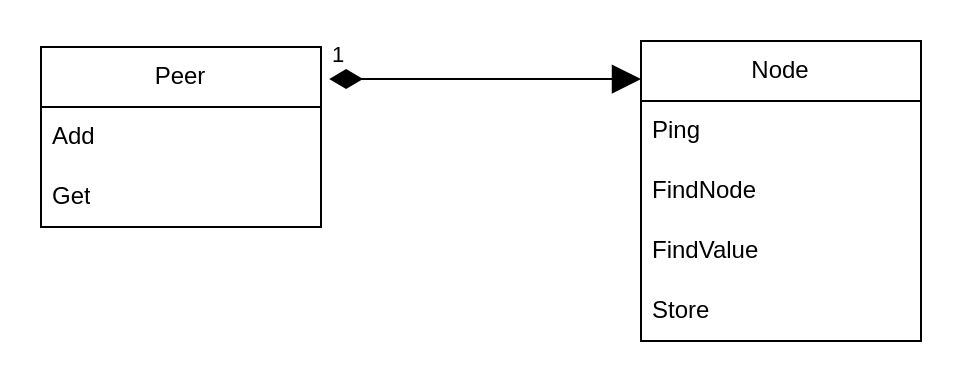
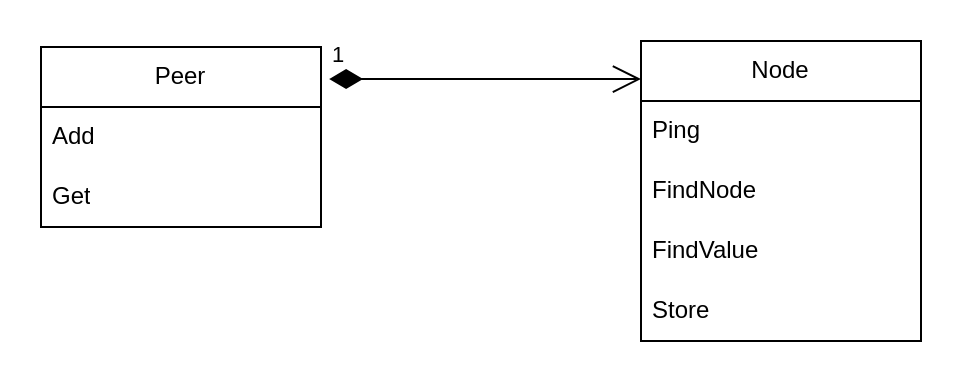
edge "Peer" -- "Node": arrowhead block -> open
